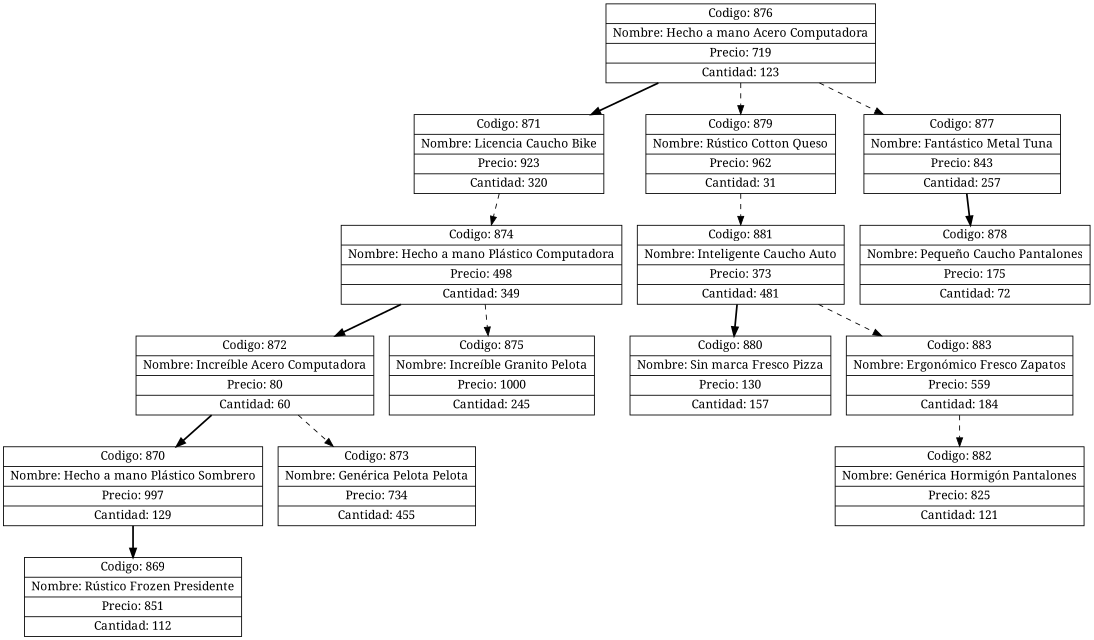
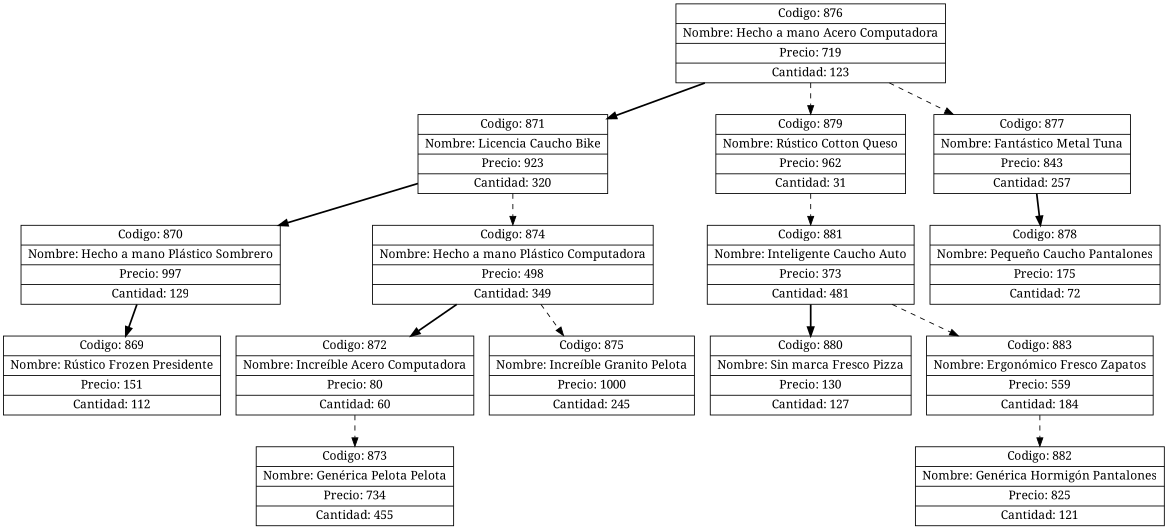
node "Codigo: 880": text "Cantidad: 157" -> "Cantidad: 127"
edge "Codigo: 872" -> "Codigo: 870": now "Codigo: 871" -> "Codigo: 870"
node "Codigo: 869": text "Precio: 851" -> "Precio: 151"
